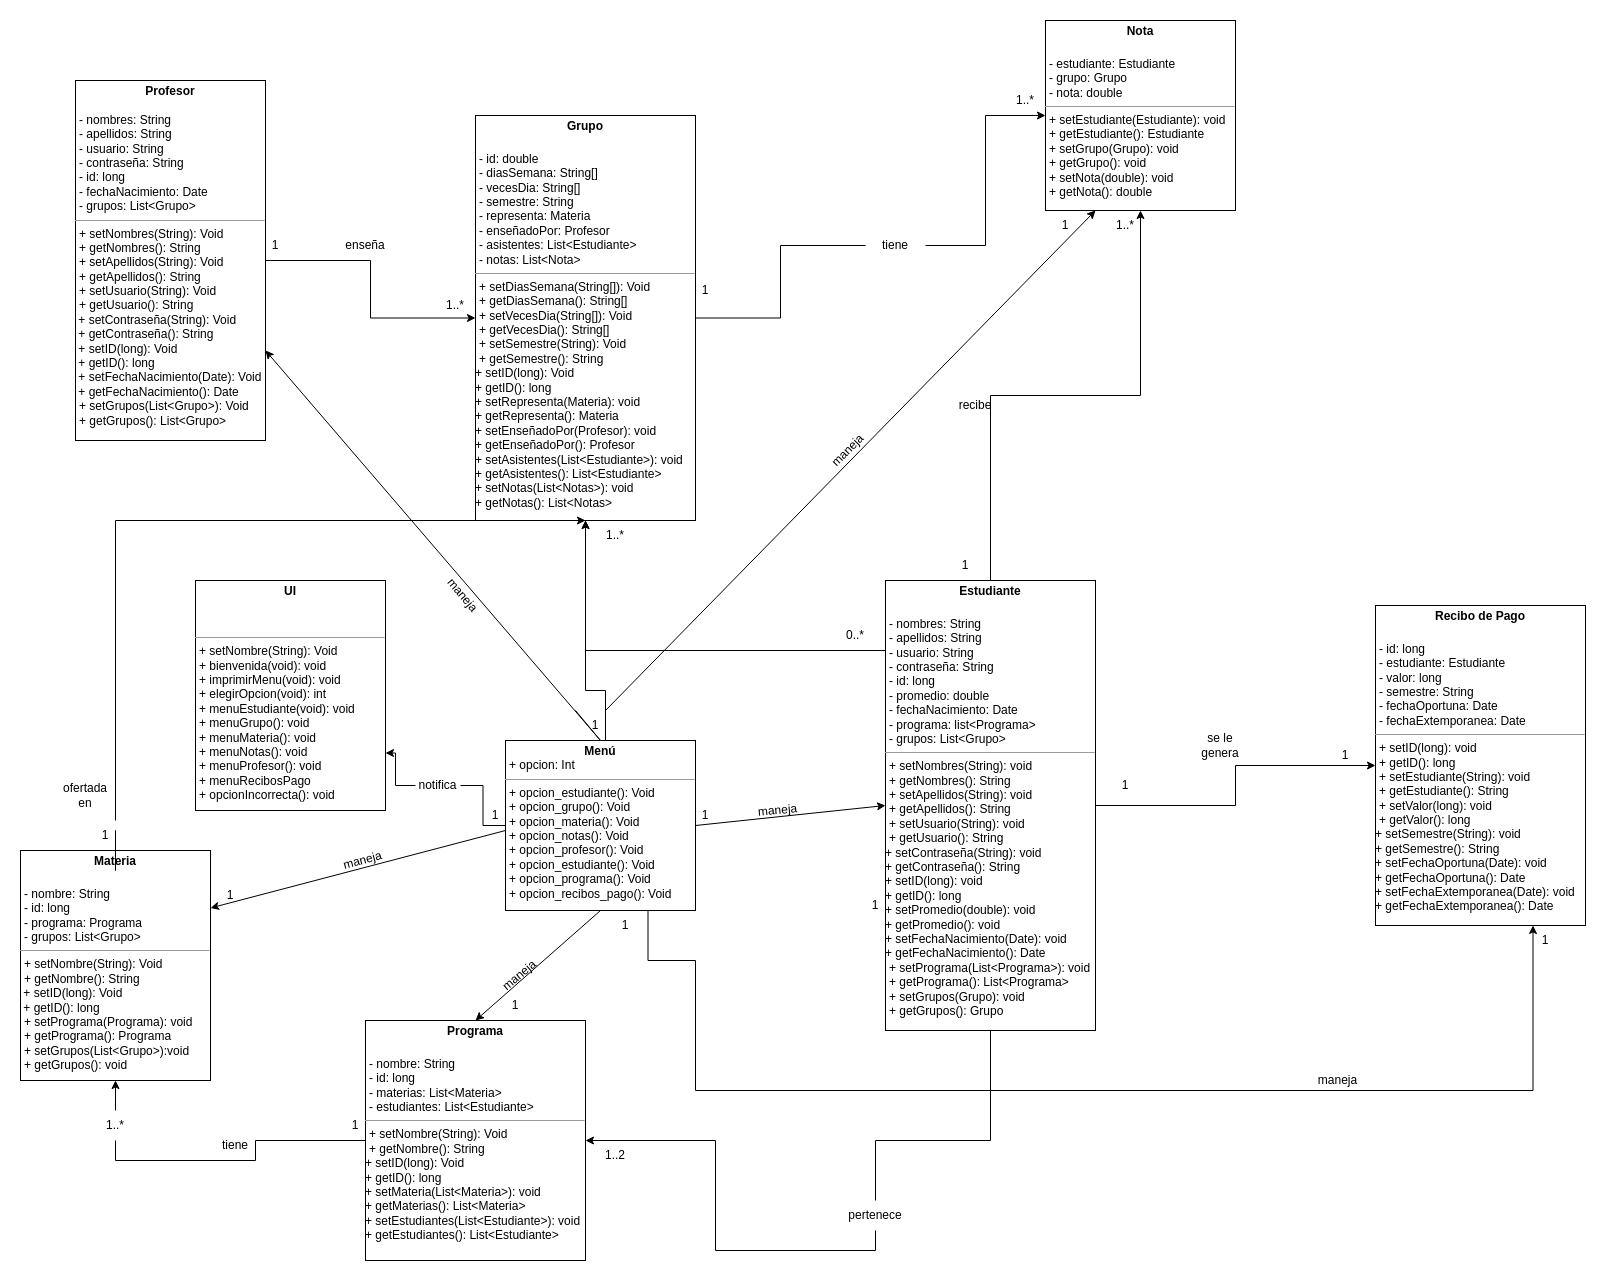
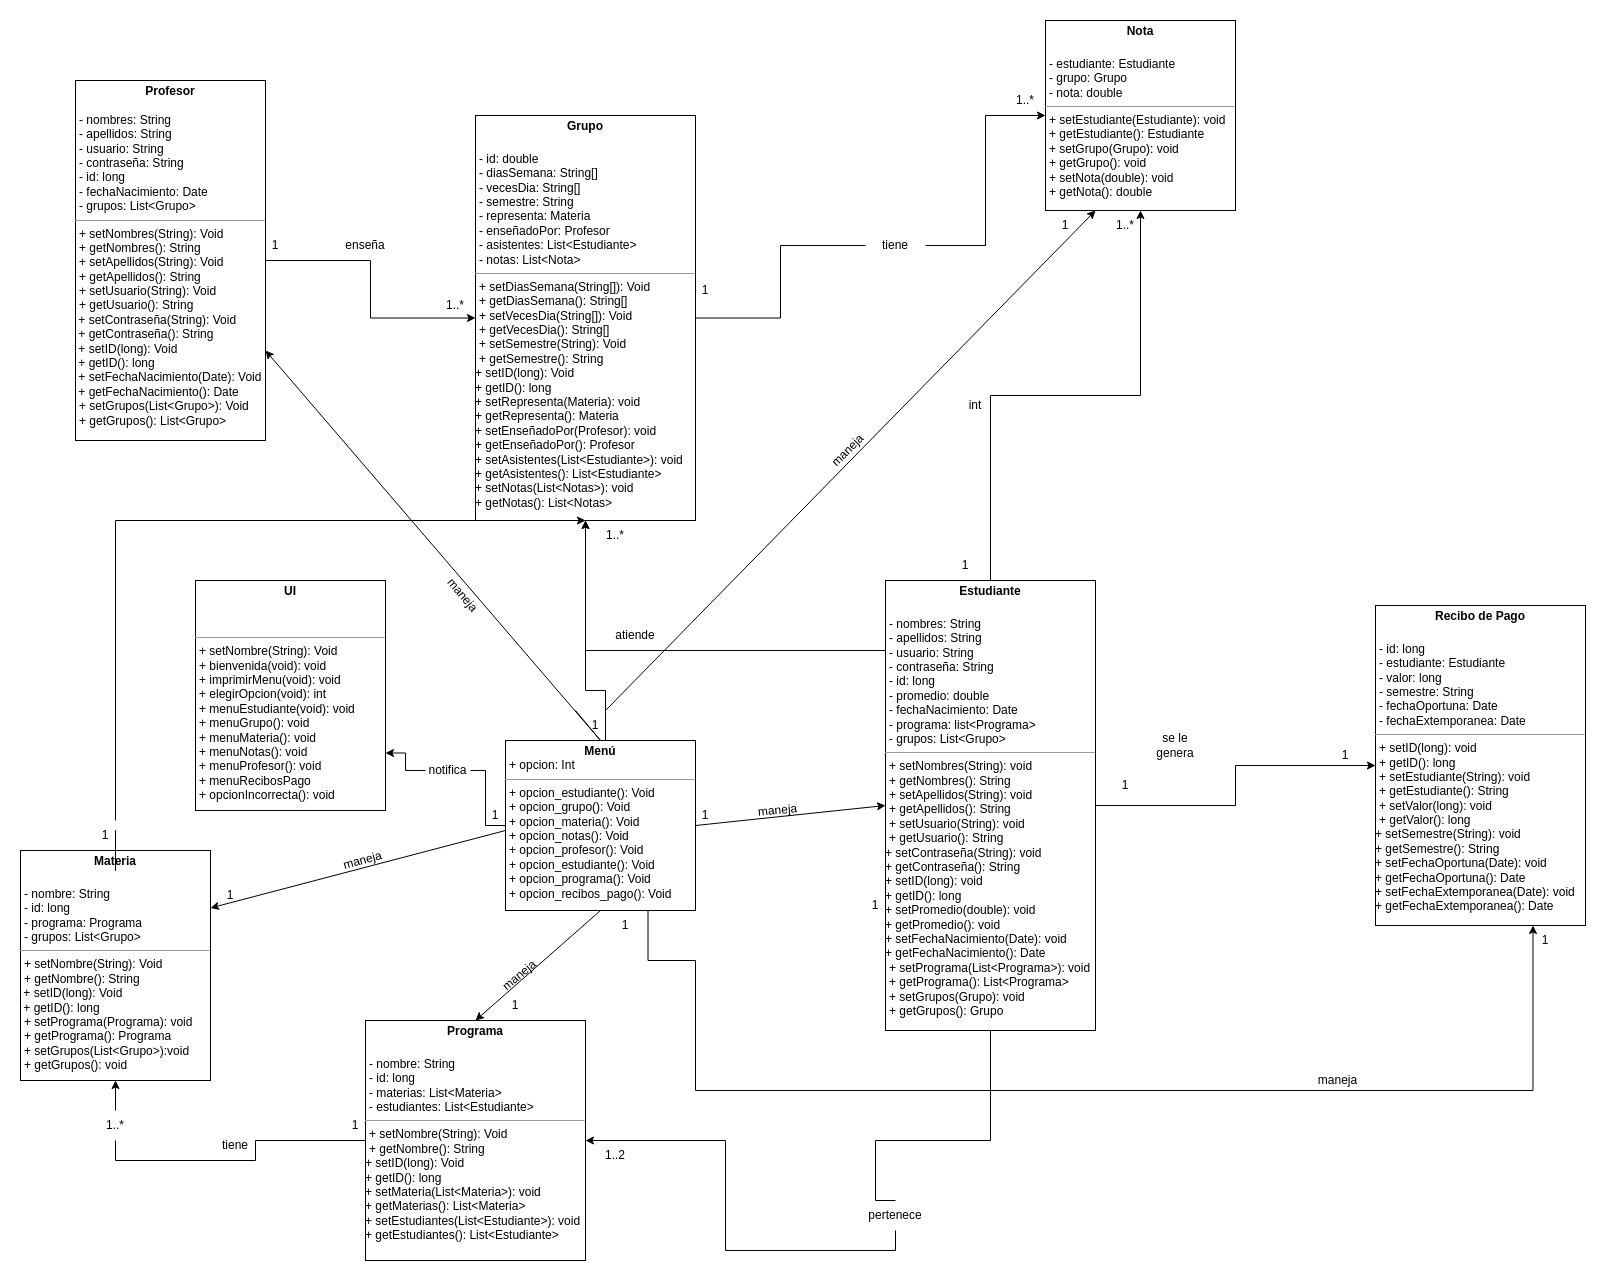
node "recibe": label "recibe" -> "int"
node "atiende": added
node "0..*": removed
node "se le genera": moved (1221, 746) -> (1176, 746)
node "notifica": moved (438, 786) -> (448, 771)
node "ofertada en": removed
node "pertenece": moved (876, 1216) -> (896, 1216)
